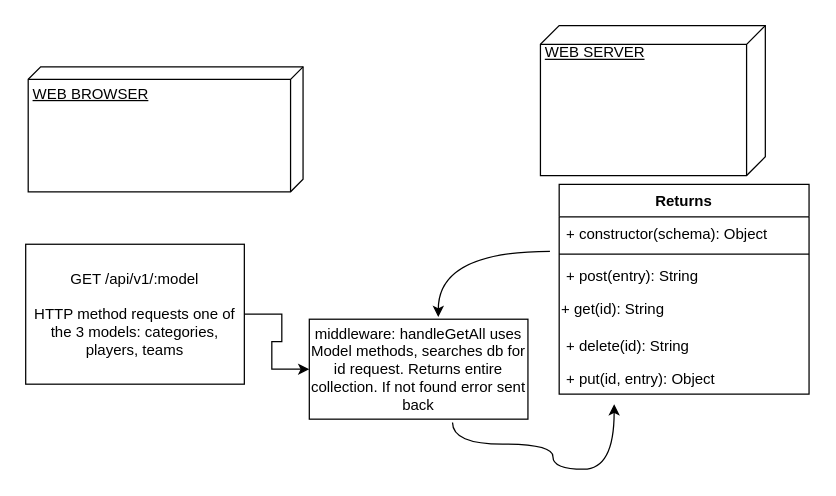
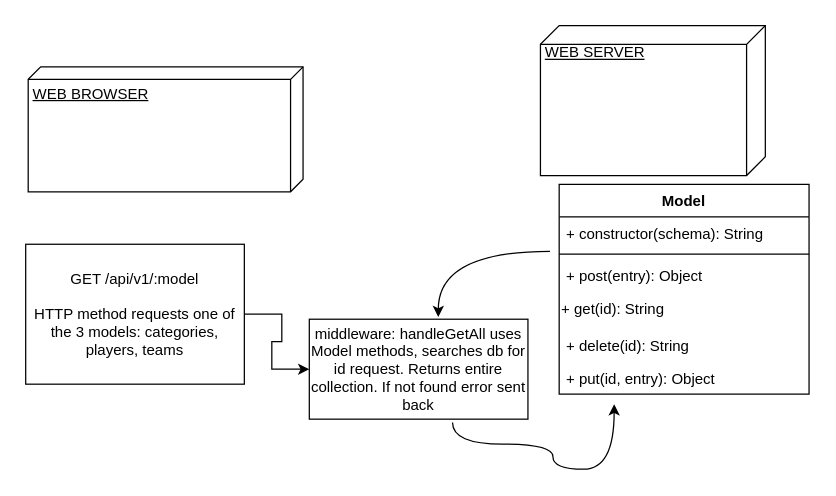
node "Returns": label "Returns" -> "Model"
node "+ constructor(schema): Object": label "+ constructor(schema): Object" -> "+ constructor(schema): String"
node "+ post(entry): String": label "+ post(entry): String" -> "+ post(entry): Object"
